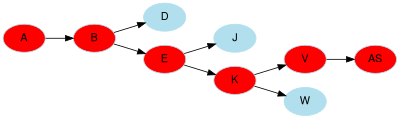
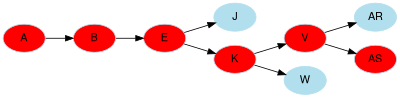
node "D": removed
node "AR": added
